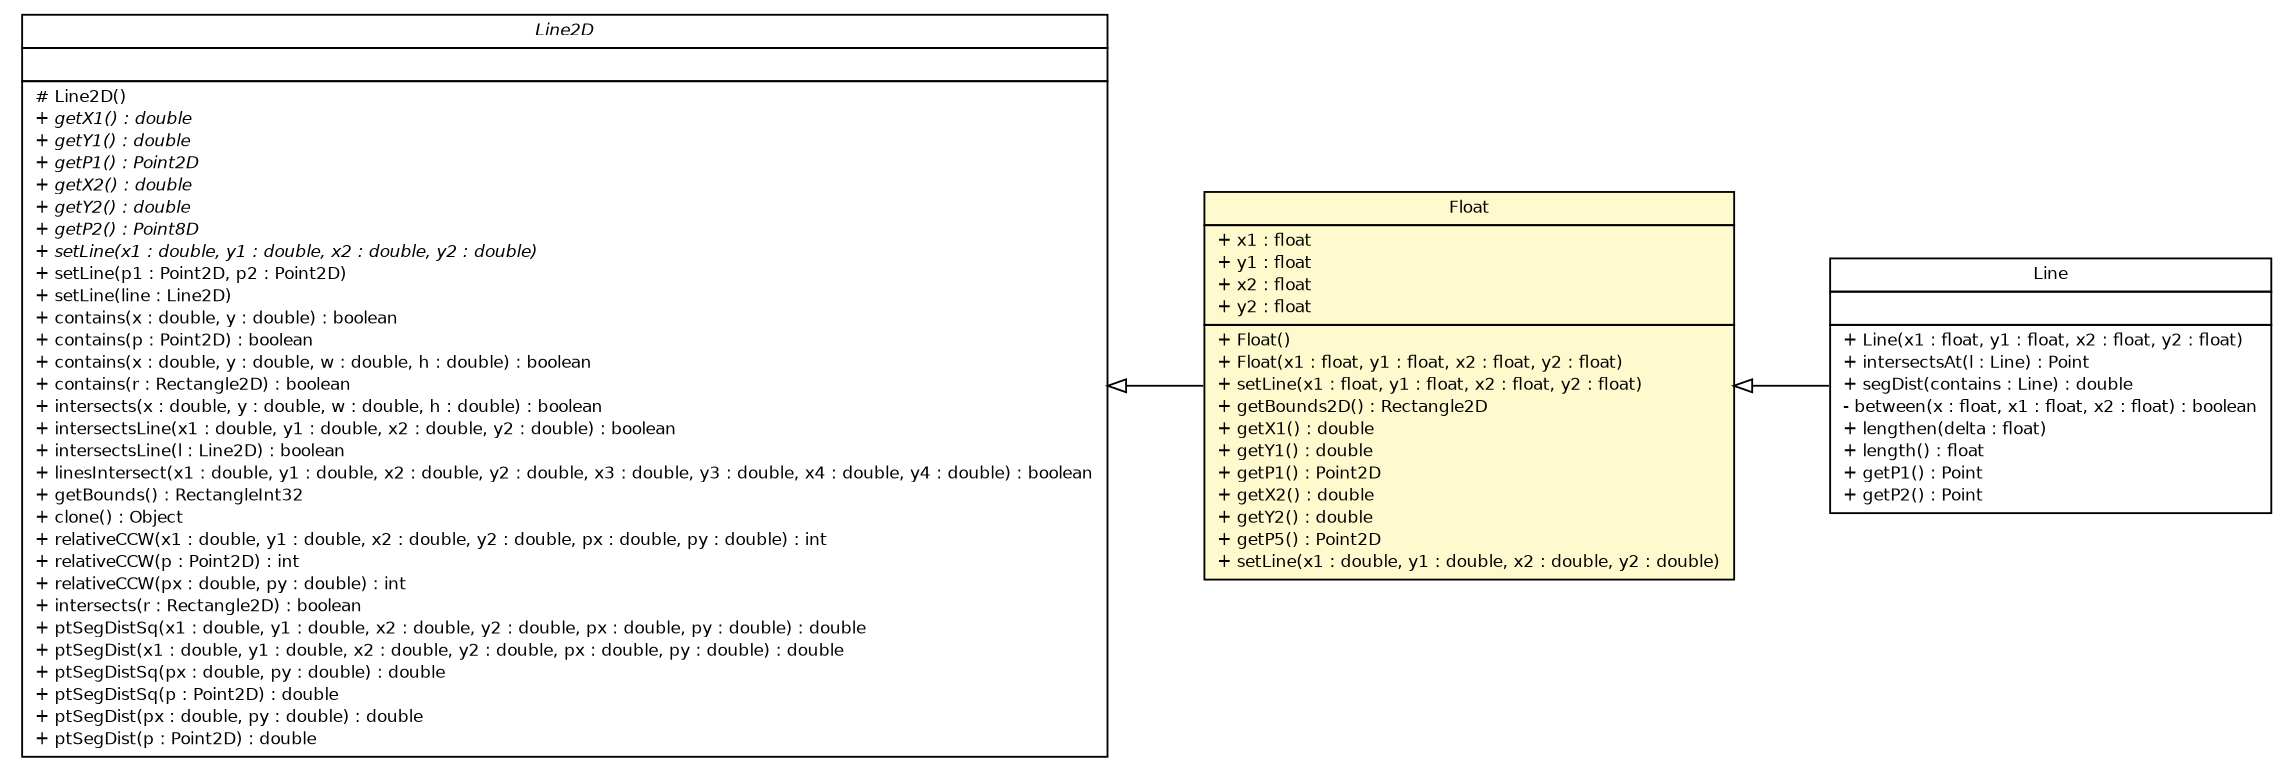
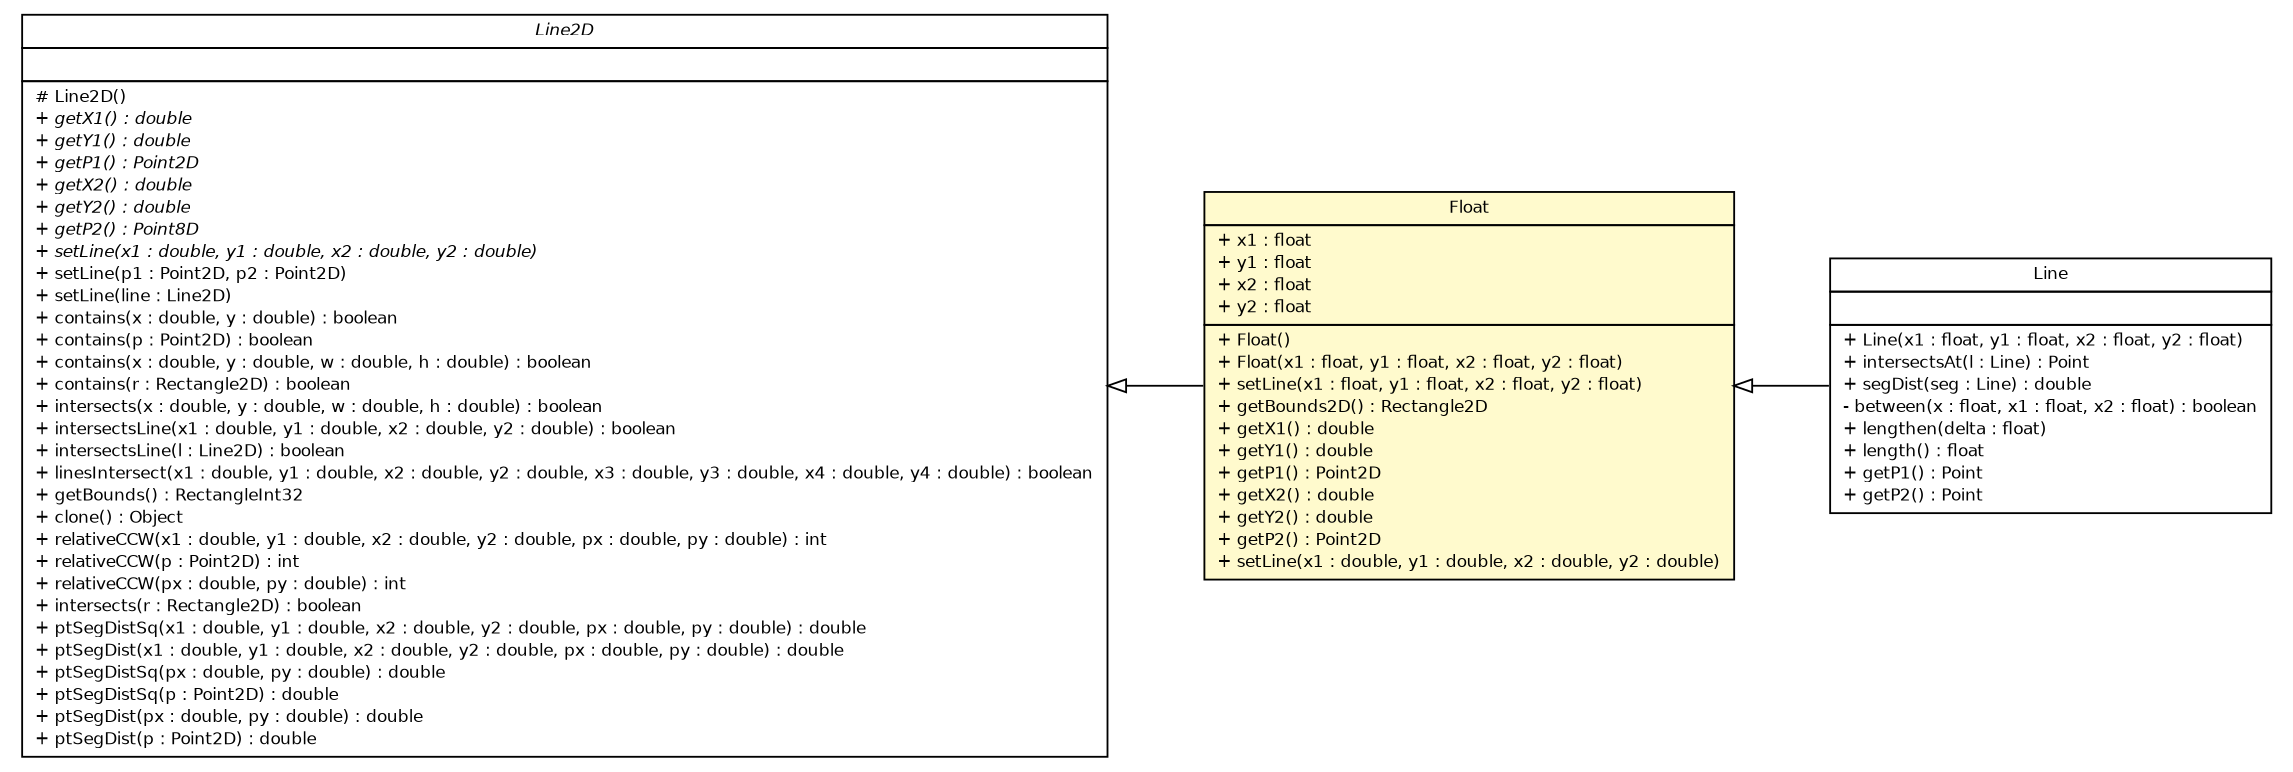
node "Line": text "+ segDist(contains : Line) : double" -> "+ segDist(seg : Line) : double"
node "Float": text "+ getP5() : Point2D" -> "+ getP2() : Point2D"
